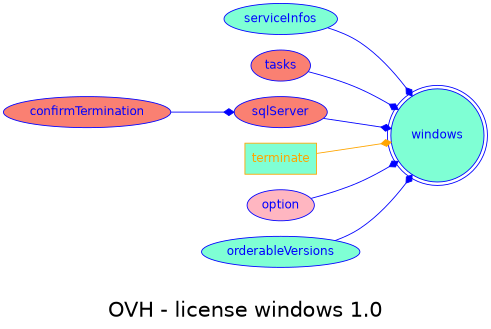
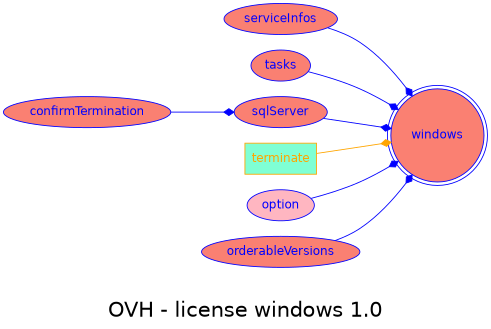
node "serviceInfos": fillcolor aquamarine -> salmon
node "windows": fillcolor aquamarine -> salmon
node "orderableVersions": fillcolor aquamarine -> salmon
